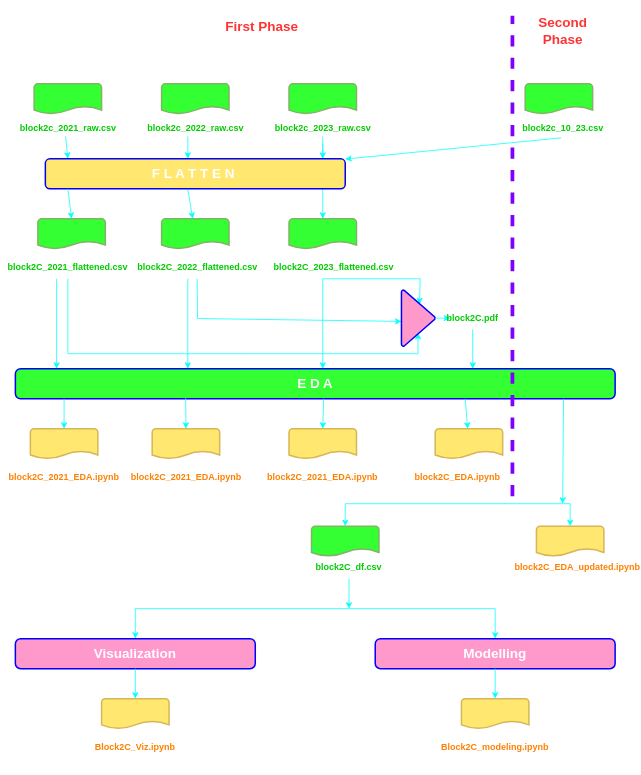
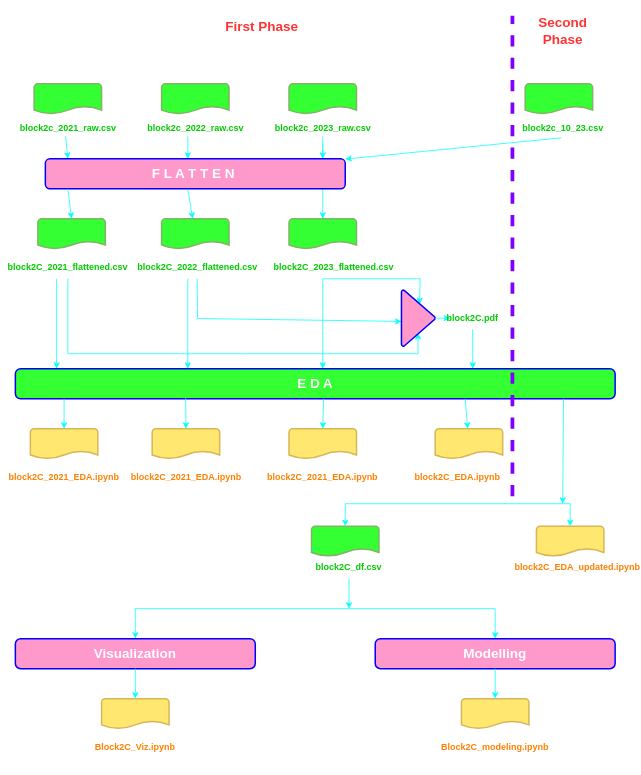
node "F L A T T E N": fillcolor #ffe770 -> #ff99cc
